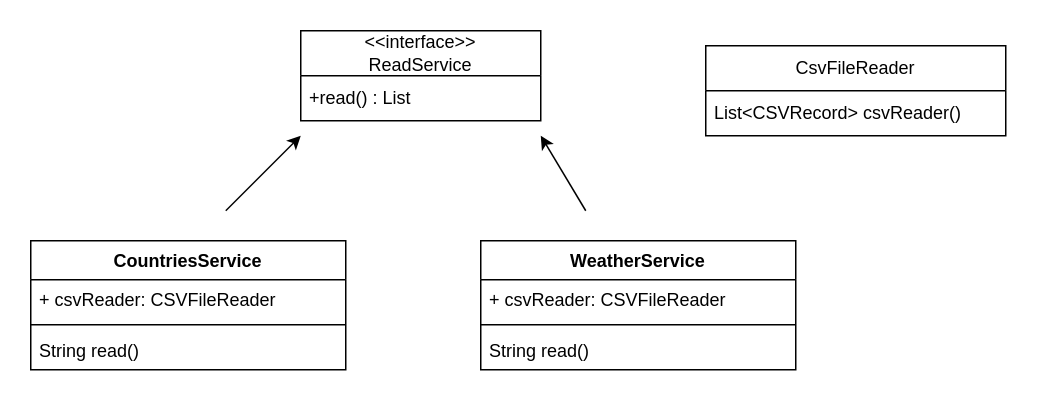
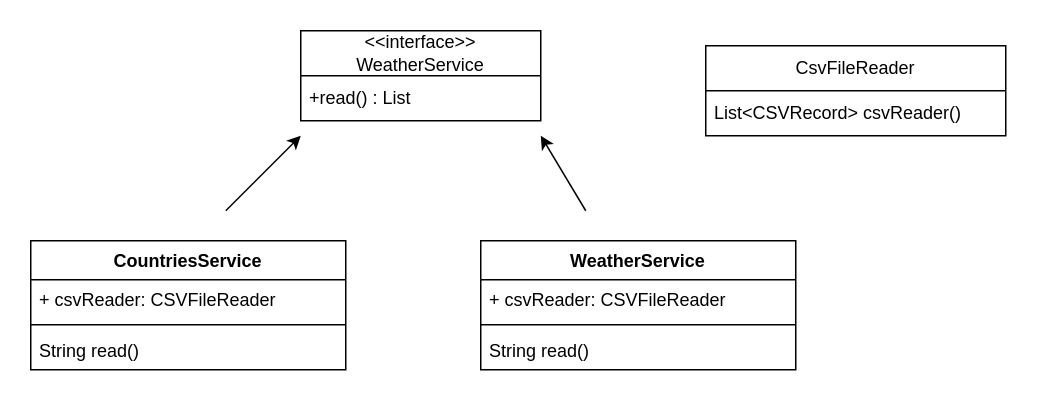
node "<<interface>> ReadService": label "<<interface>> ReadService" -> "<<interface>> WeatherService"
